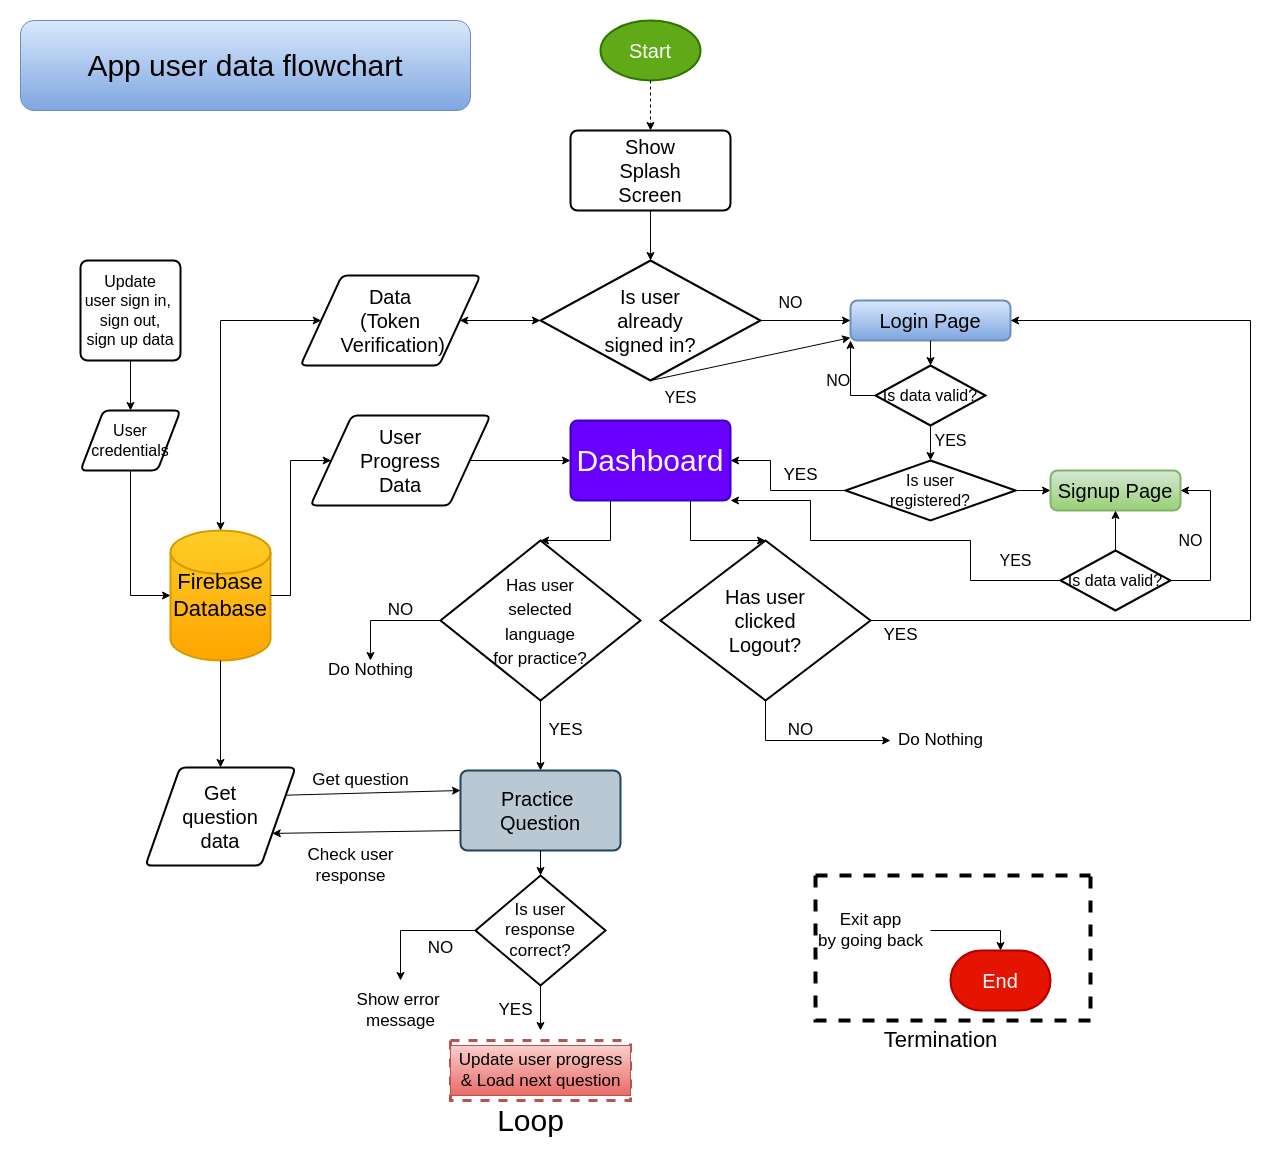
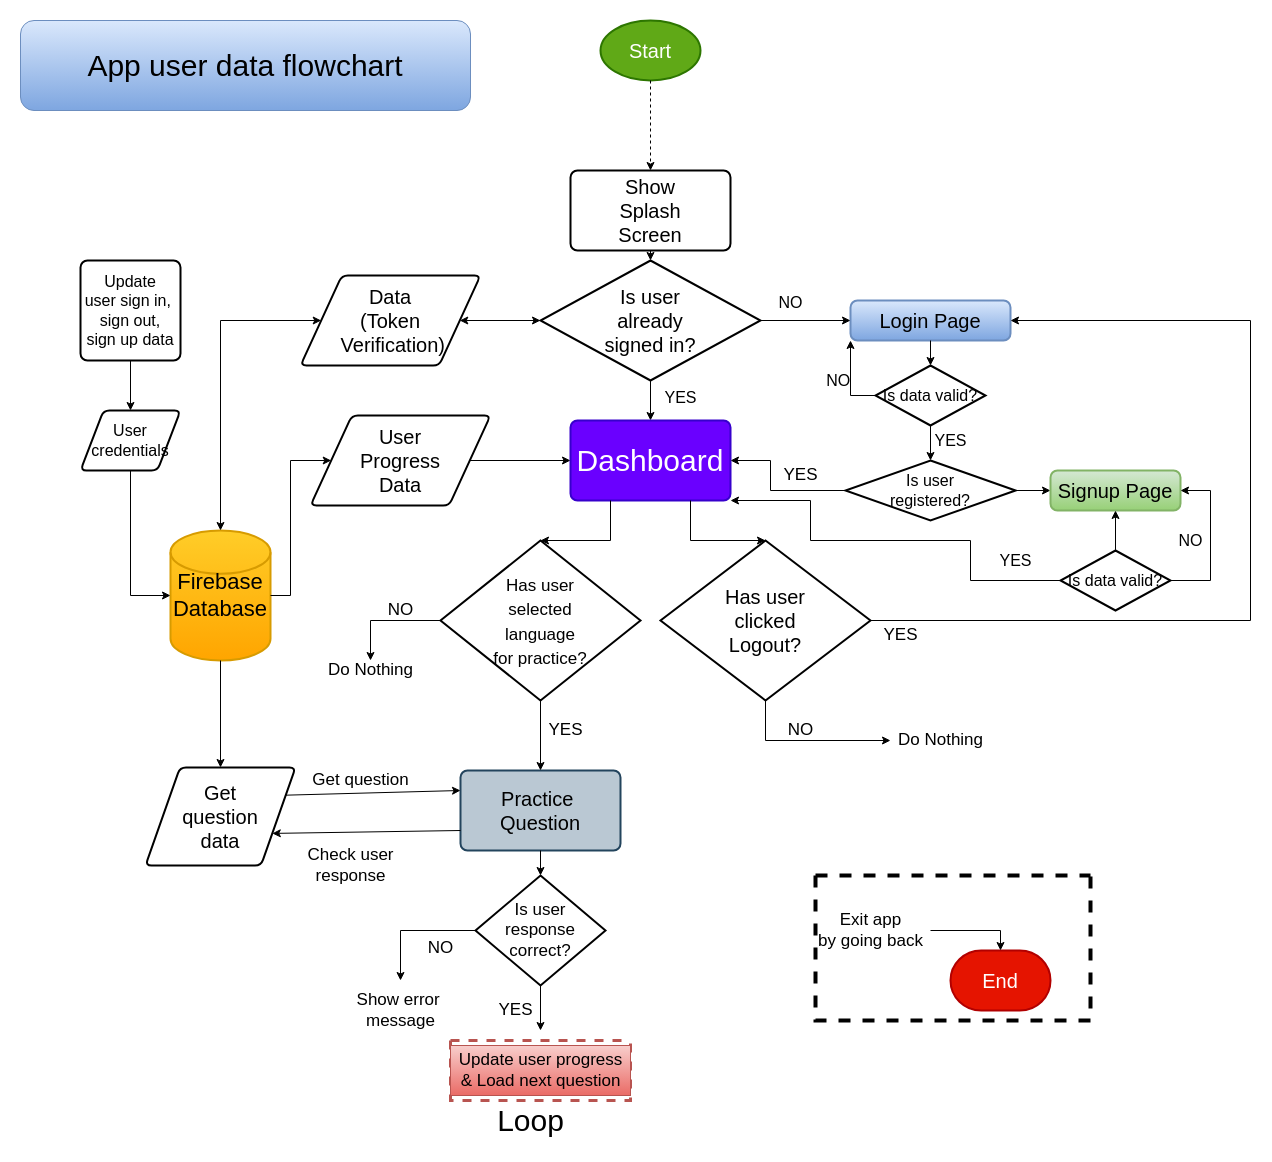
node "Show Splash Screen": moved (651, 171) -> (651, 211)
edge "Is user already signed in?" -> "Login Page": now "Is user already signed in?" -> "Dashboard"
node "Termination": removed
